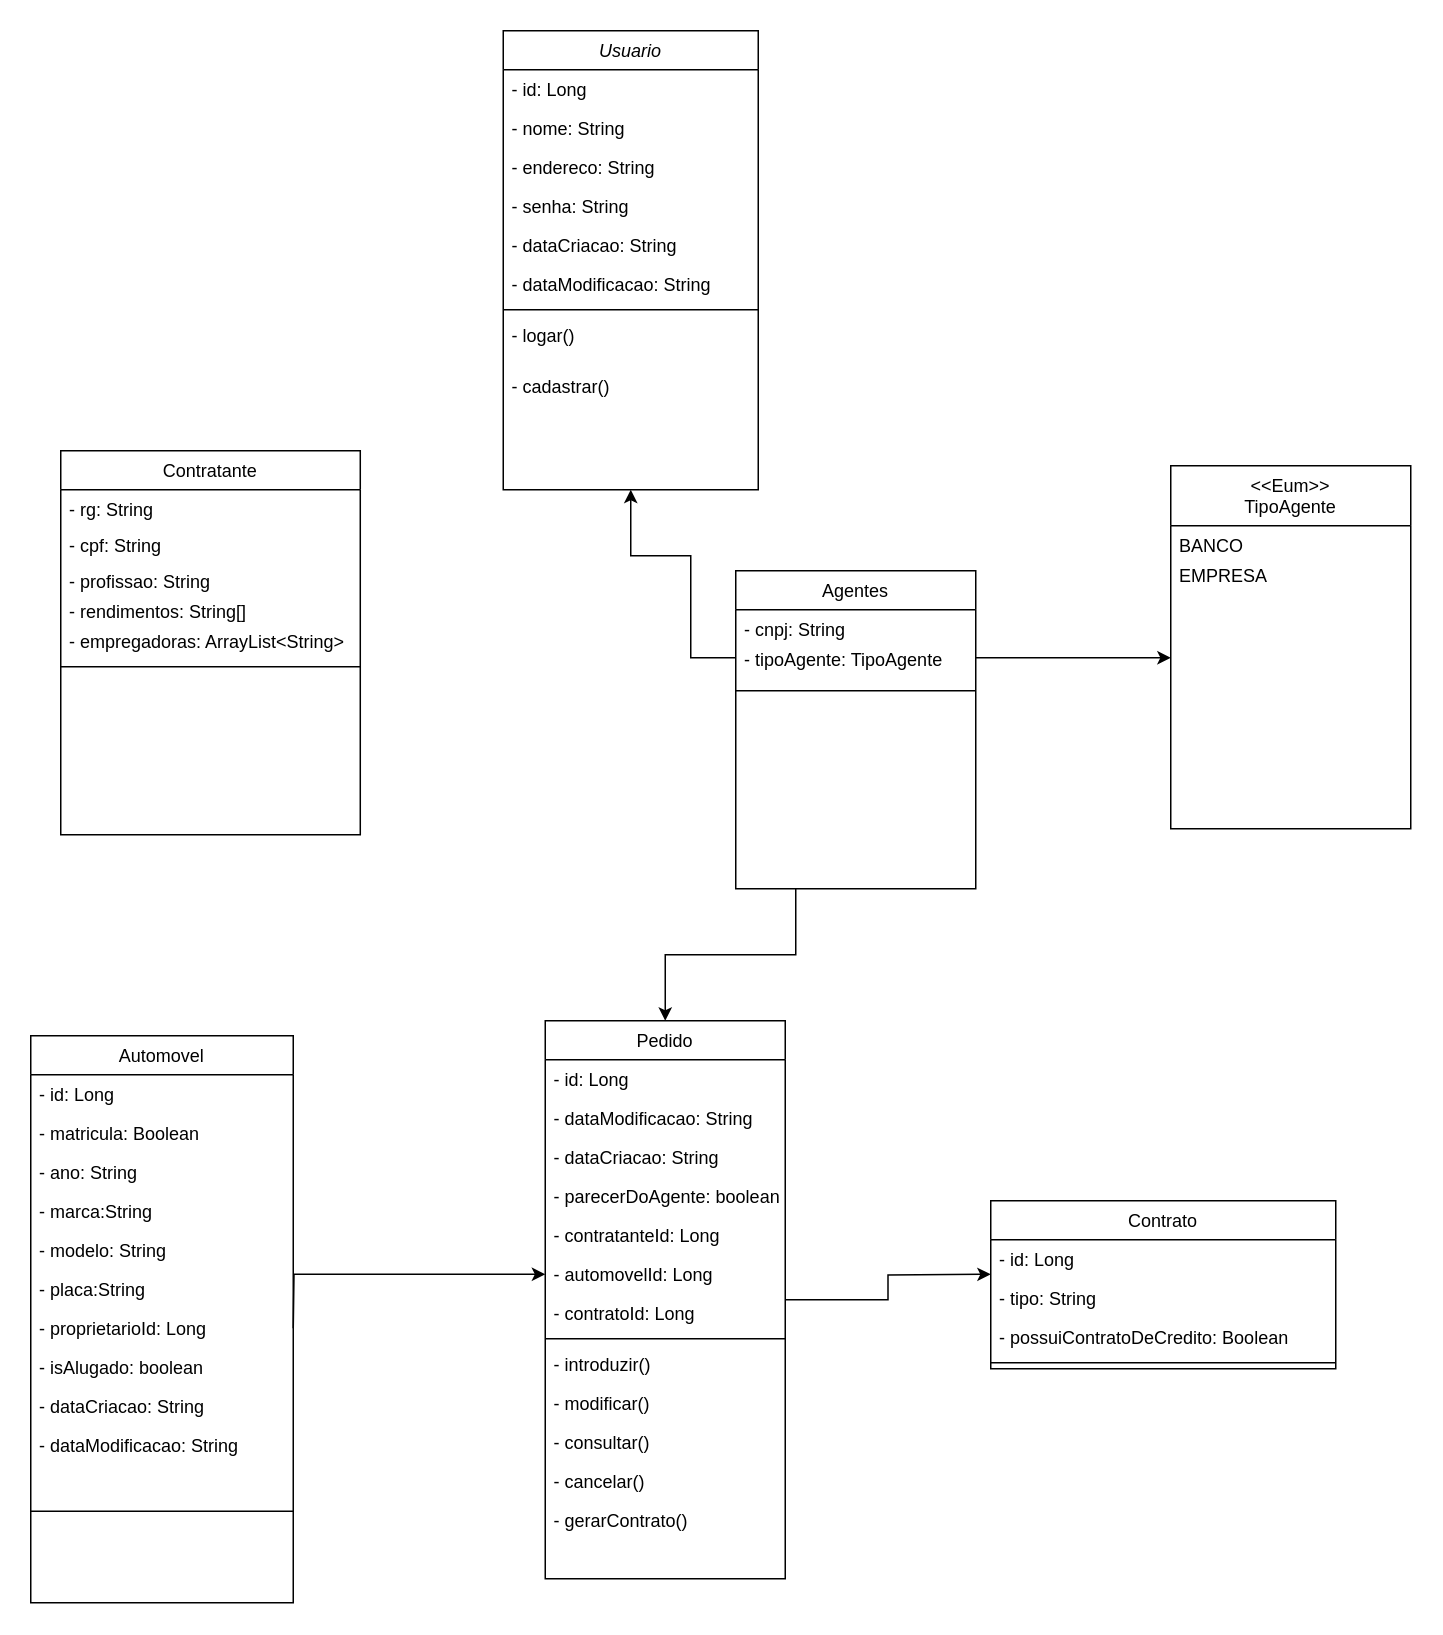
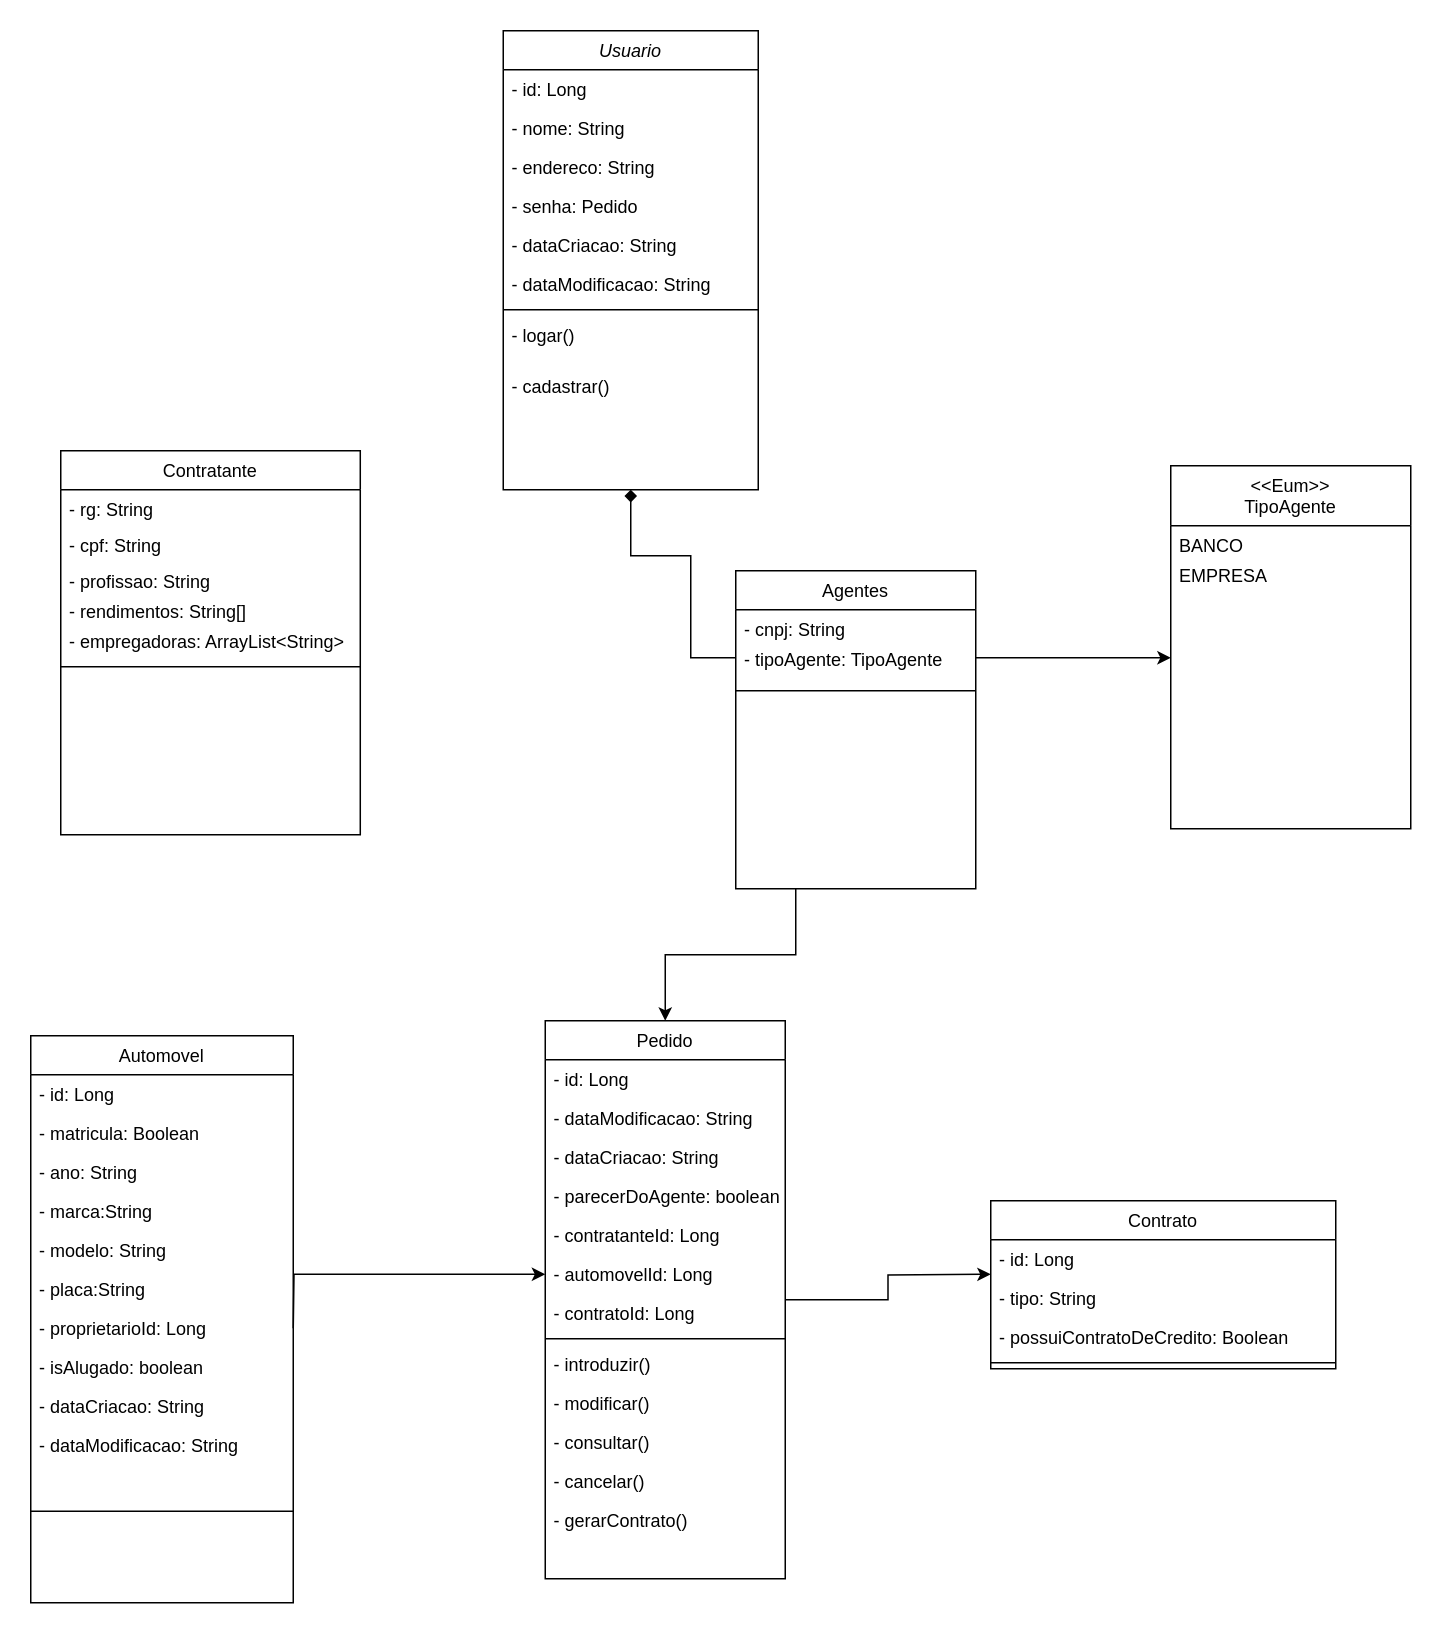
node "- senha: String": label "- senha: String" -> "- senha: Pedido"
edge "- tipoAgente: TipoAgente" -> "Usuario": arrowhead classic -> diamond
